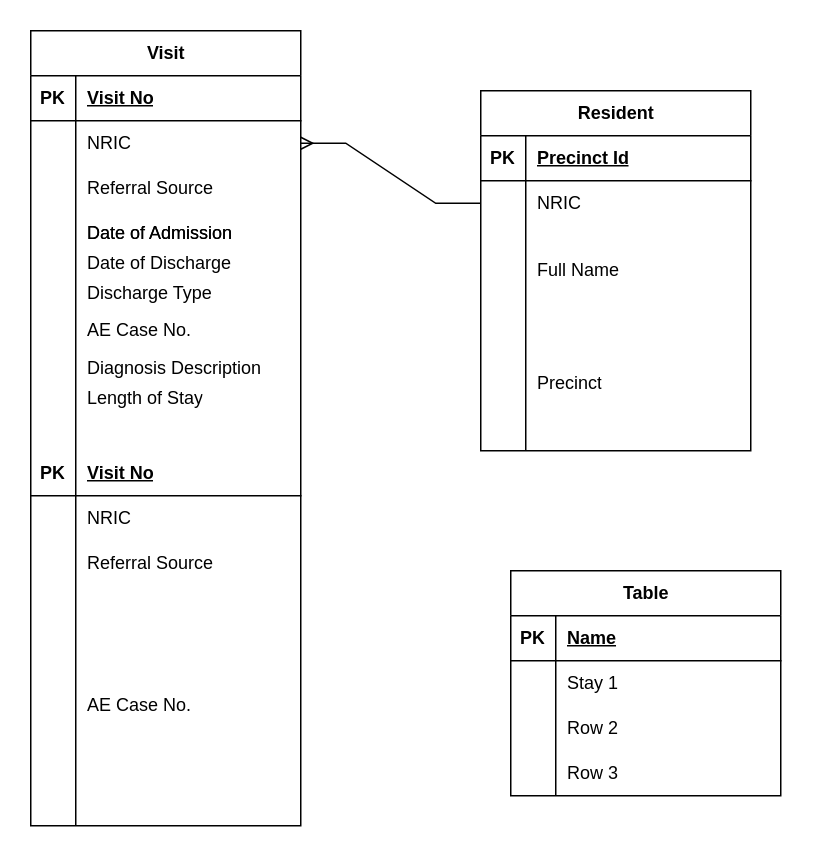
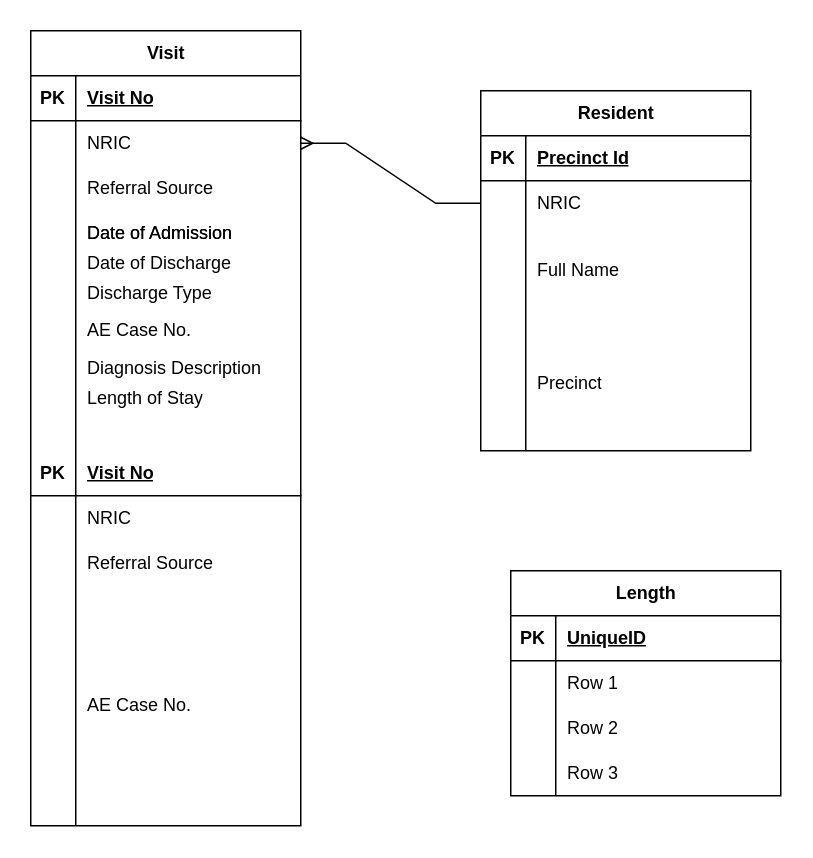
node "Table": label "Table" -> "Length"
node "Name": label "Name" -> "UniqueID"
node "Stay 1": label "Stay 1" -> "Row 1"
